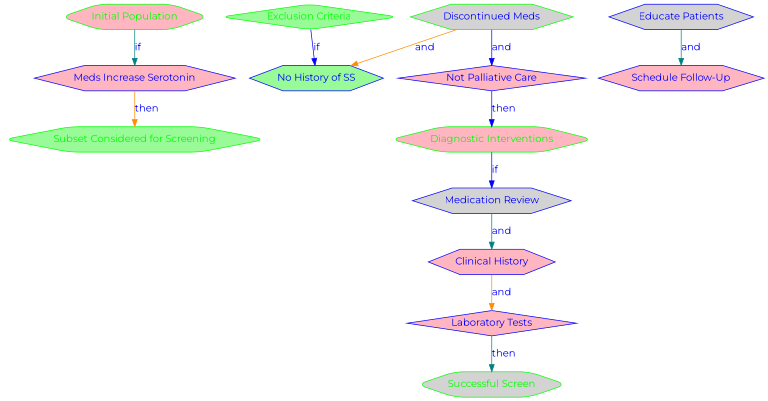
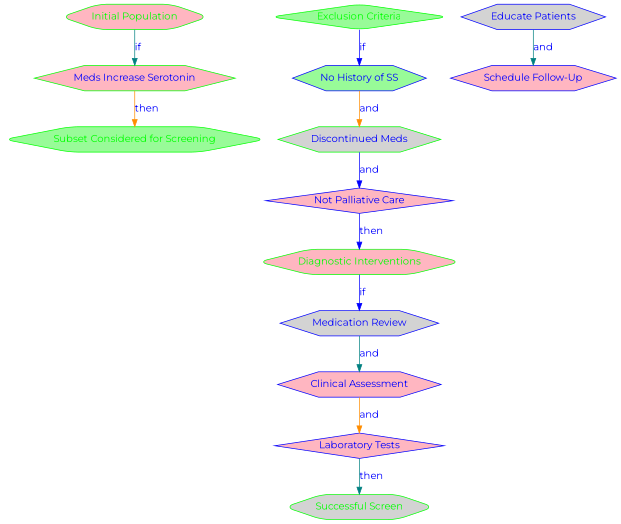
edge "Discontinued Meds" -> "No History of SS": reversed
node "Meds Increase Serotonin": color blue -> green
node "Clinical History": label "Clinical History" -> "Clinical Assessment"
